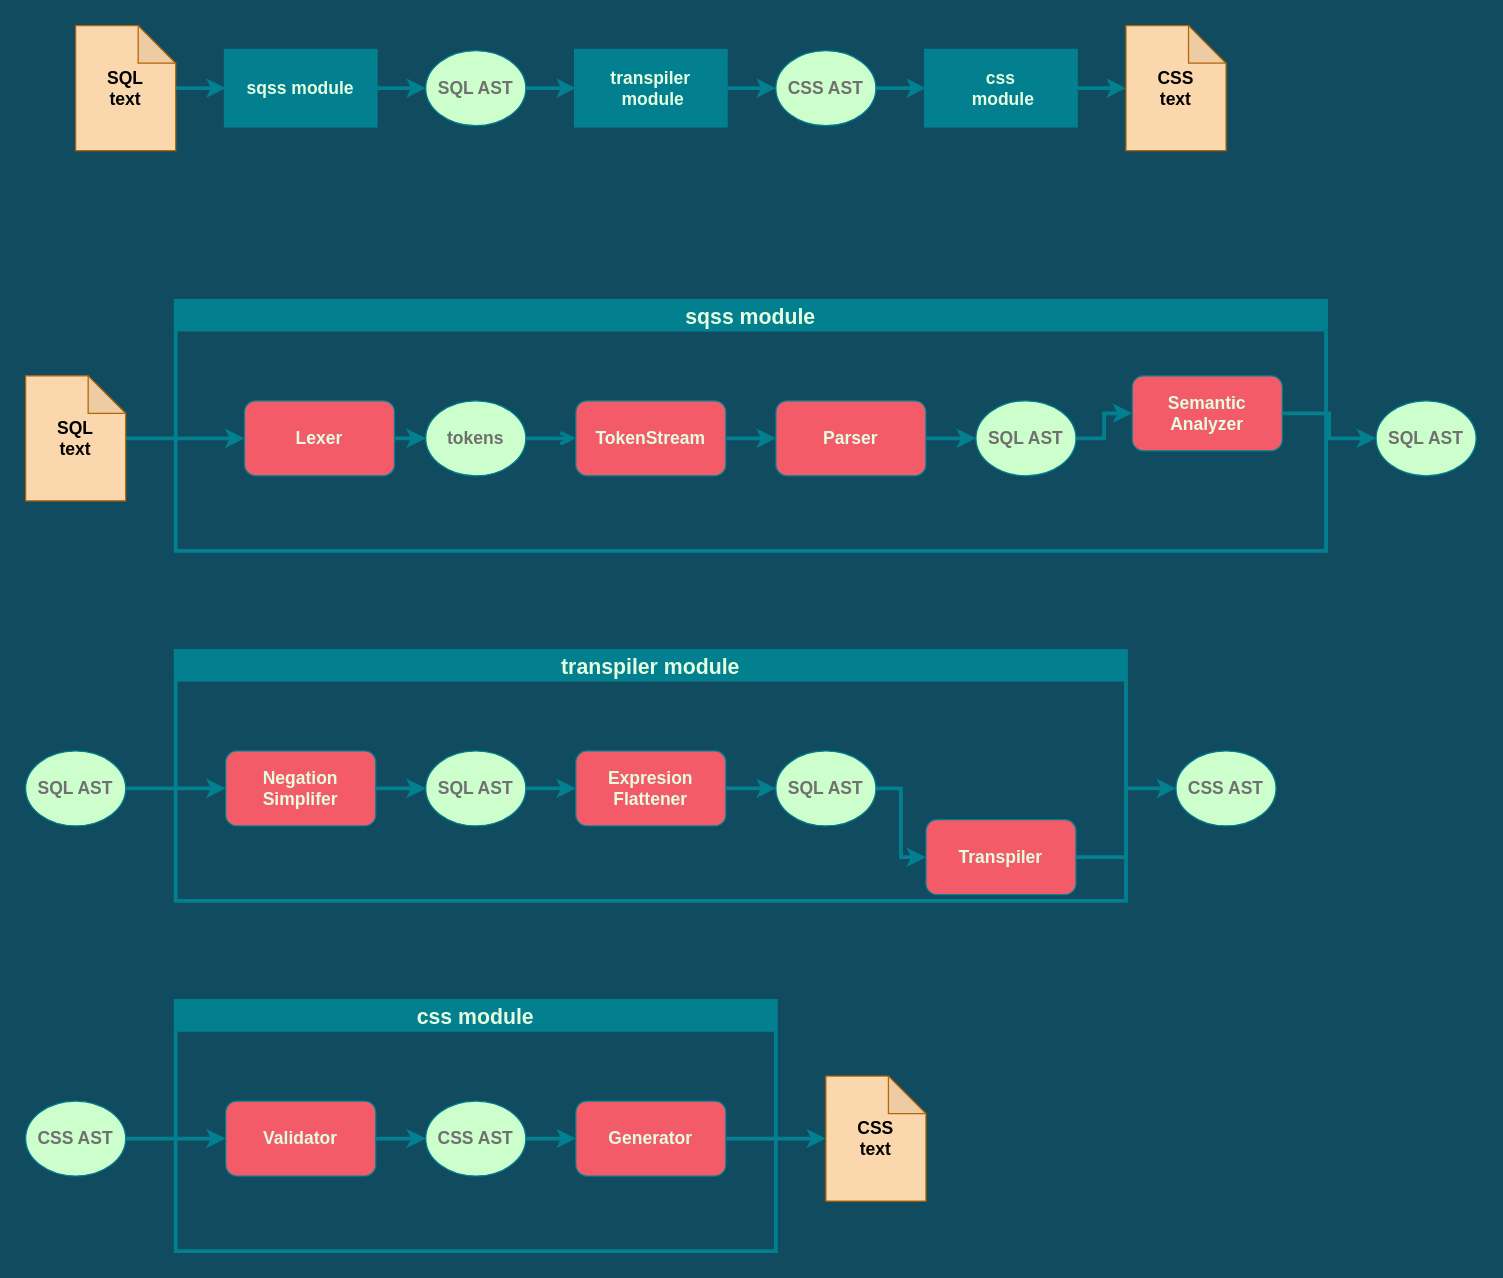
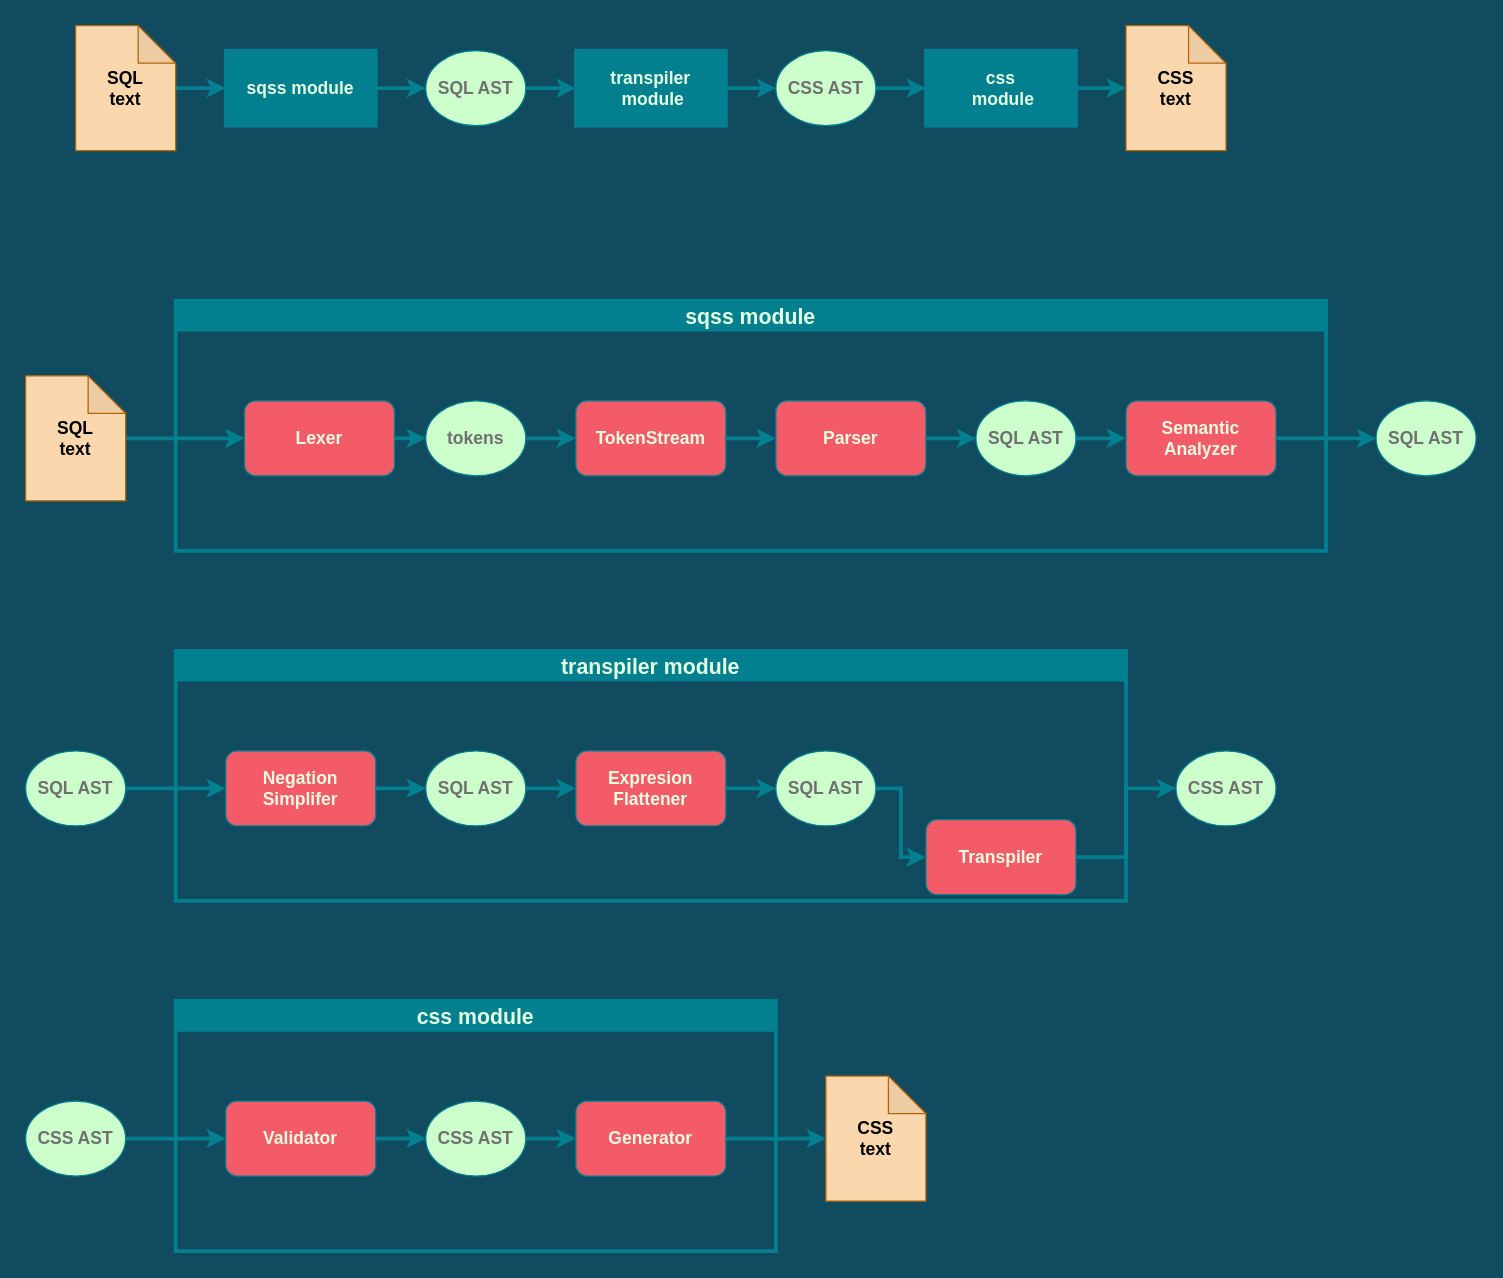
node "Semantic Analyzer": moved (1207, 413) -> (1201, 438)
edge "tokens" -> "TokenStream": arrowhead open -> classic
